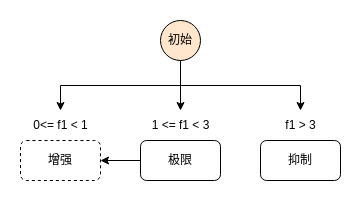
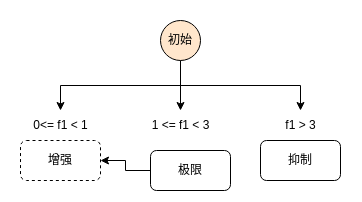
node "极限": moved (181, 161) -> (191, 171)
